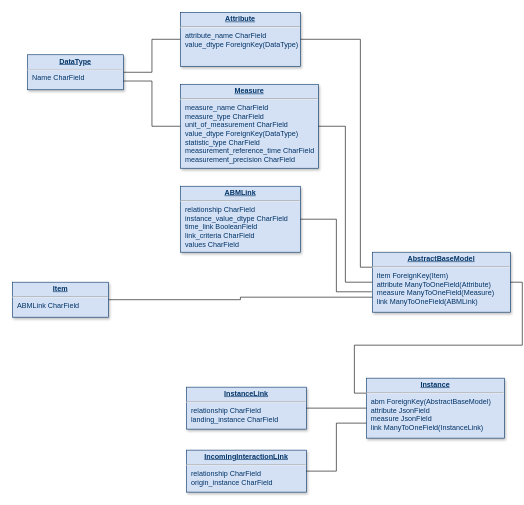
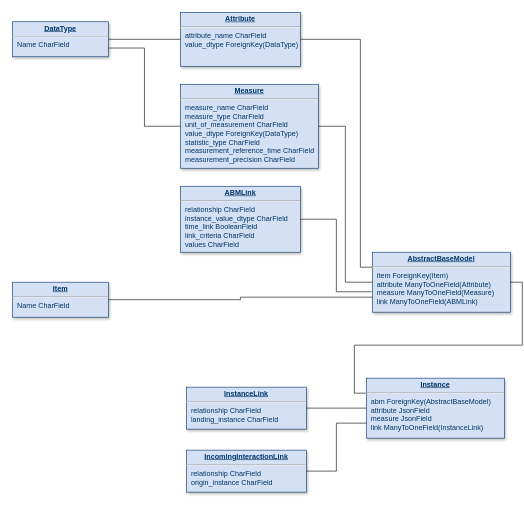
node "DataType Name CharField": moved (75, 72) -> (60, 39)
node "Item ABMLink CharField": label "Item ABMLink CharField" -> "Item Name CharField"
